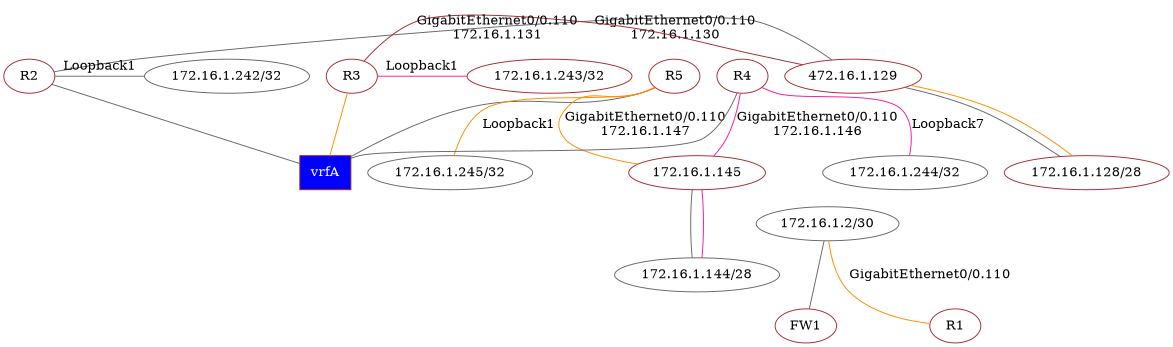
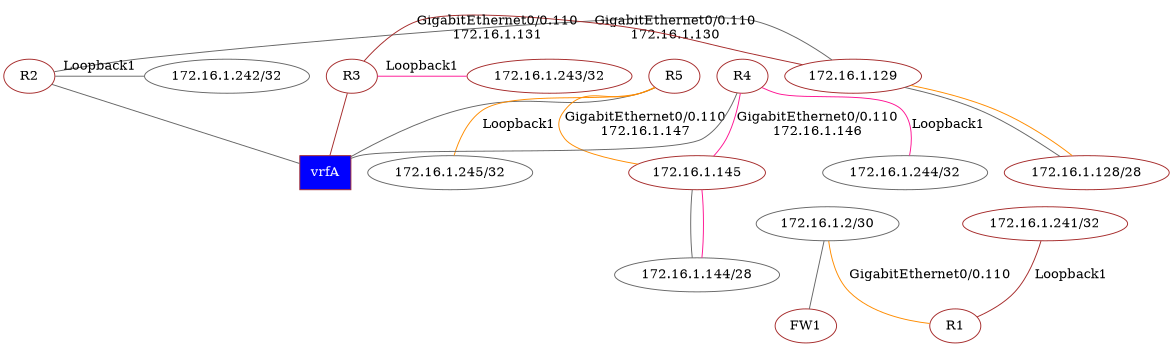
node "472.16.1.129": label "472.16.1.129" -> "172.16.1.129"
edge "R3" -- "vrfA": color darkorange -> brown
edge "R4" -- "172.16.1.244/32": label "Loopback7" -> "Loopback1"
node "172.16.1.241/32": added
